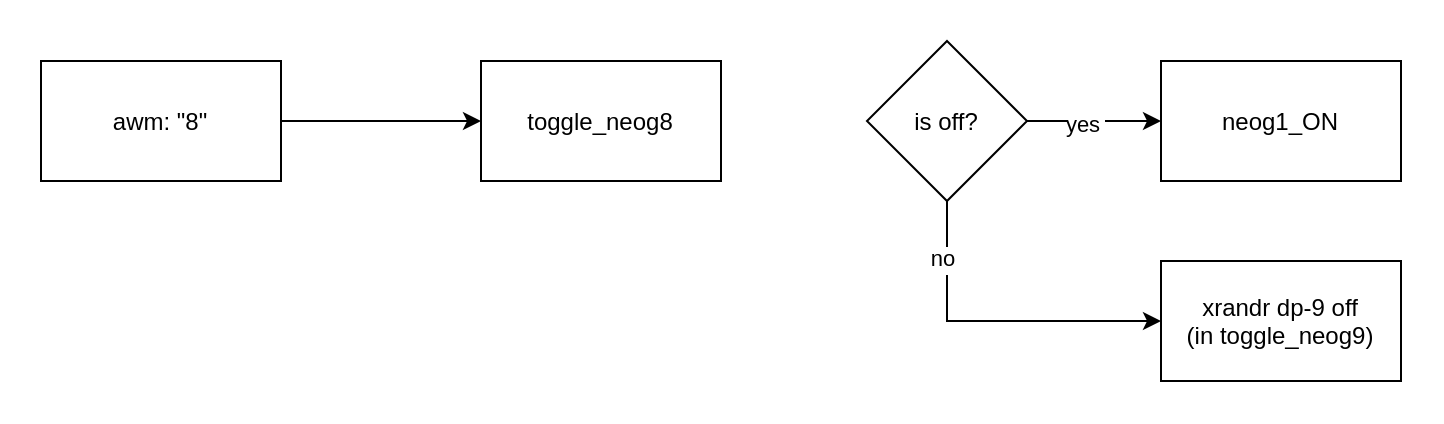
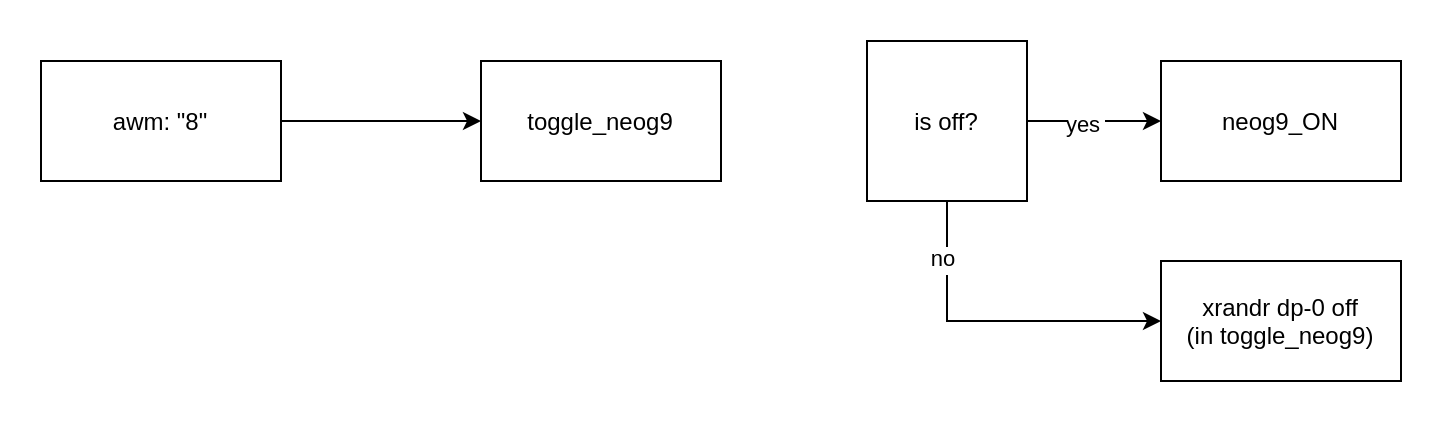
node "is off?": shape diamond -> rectangle
node "toggle_neog8": label "toggle_neog8" -> "toggle_neog9"
node "neog1_ON": label "neog1_ON" -> "neog9_ON"
node "xrandr dp-9 off (in toggle_neog9)": label "xrandr dp-9 off (in toggle_neog9)" -> "xrandr dp-0 off (in toggle_neog9)"
